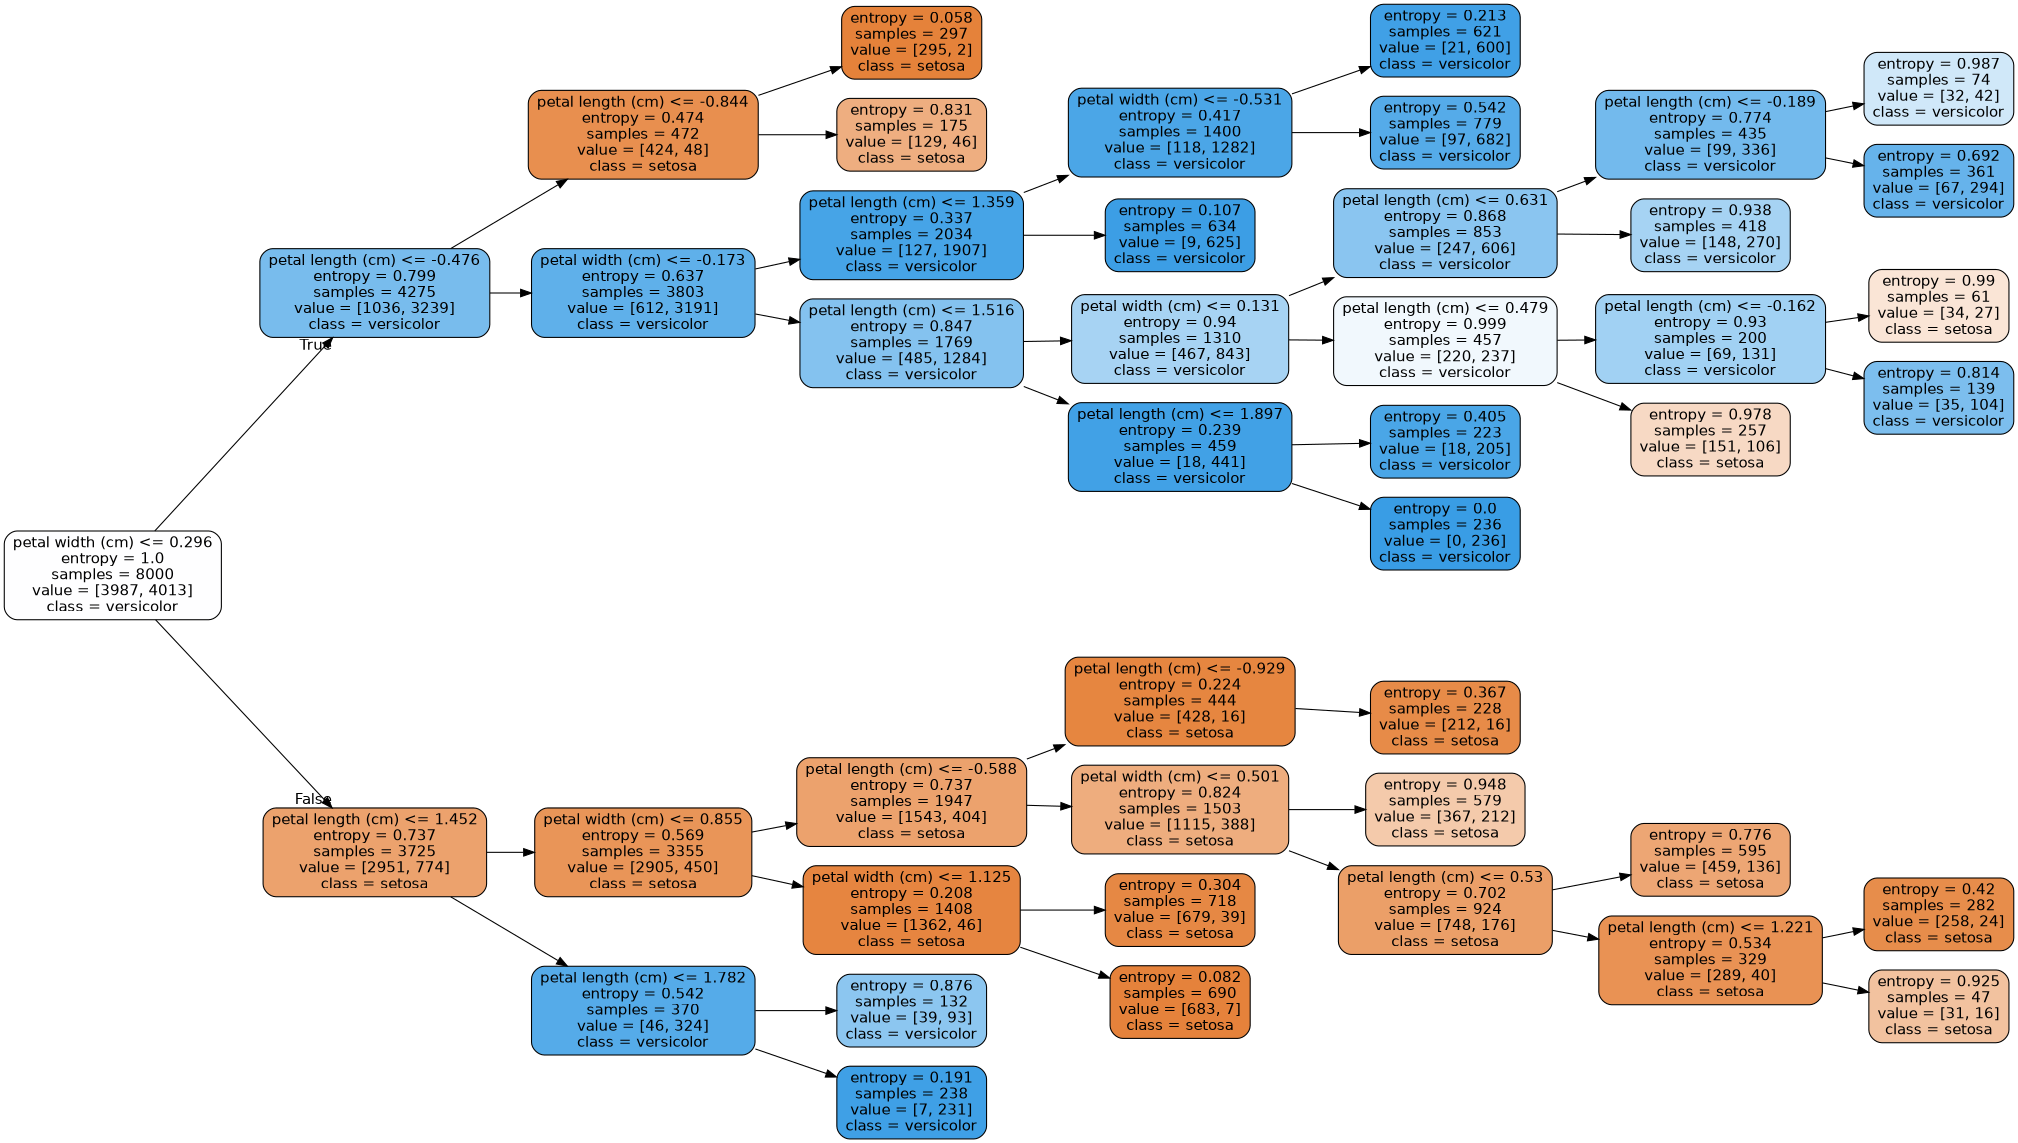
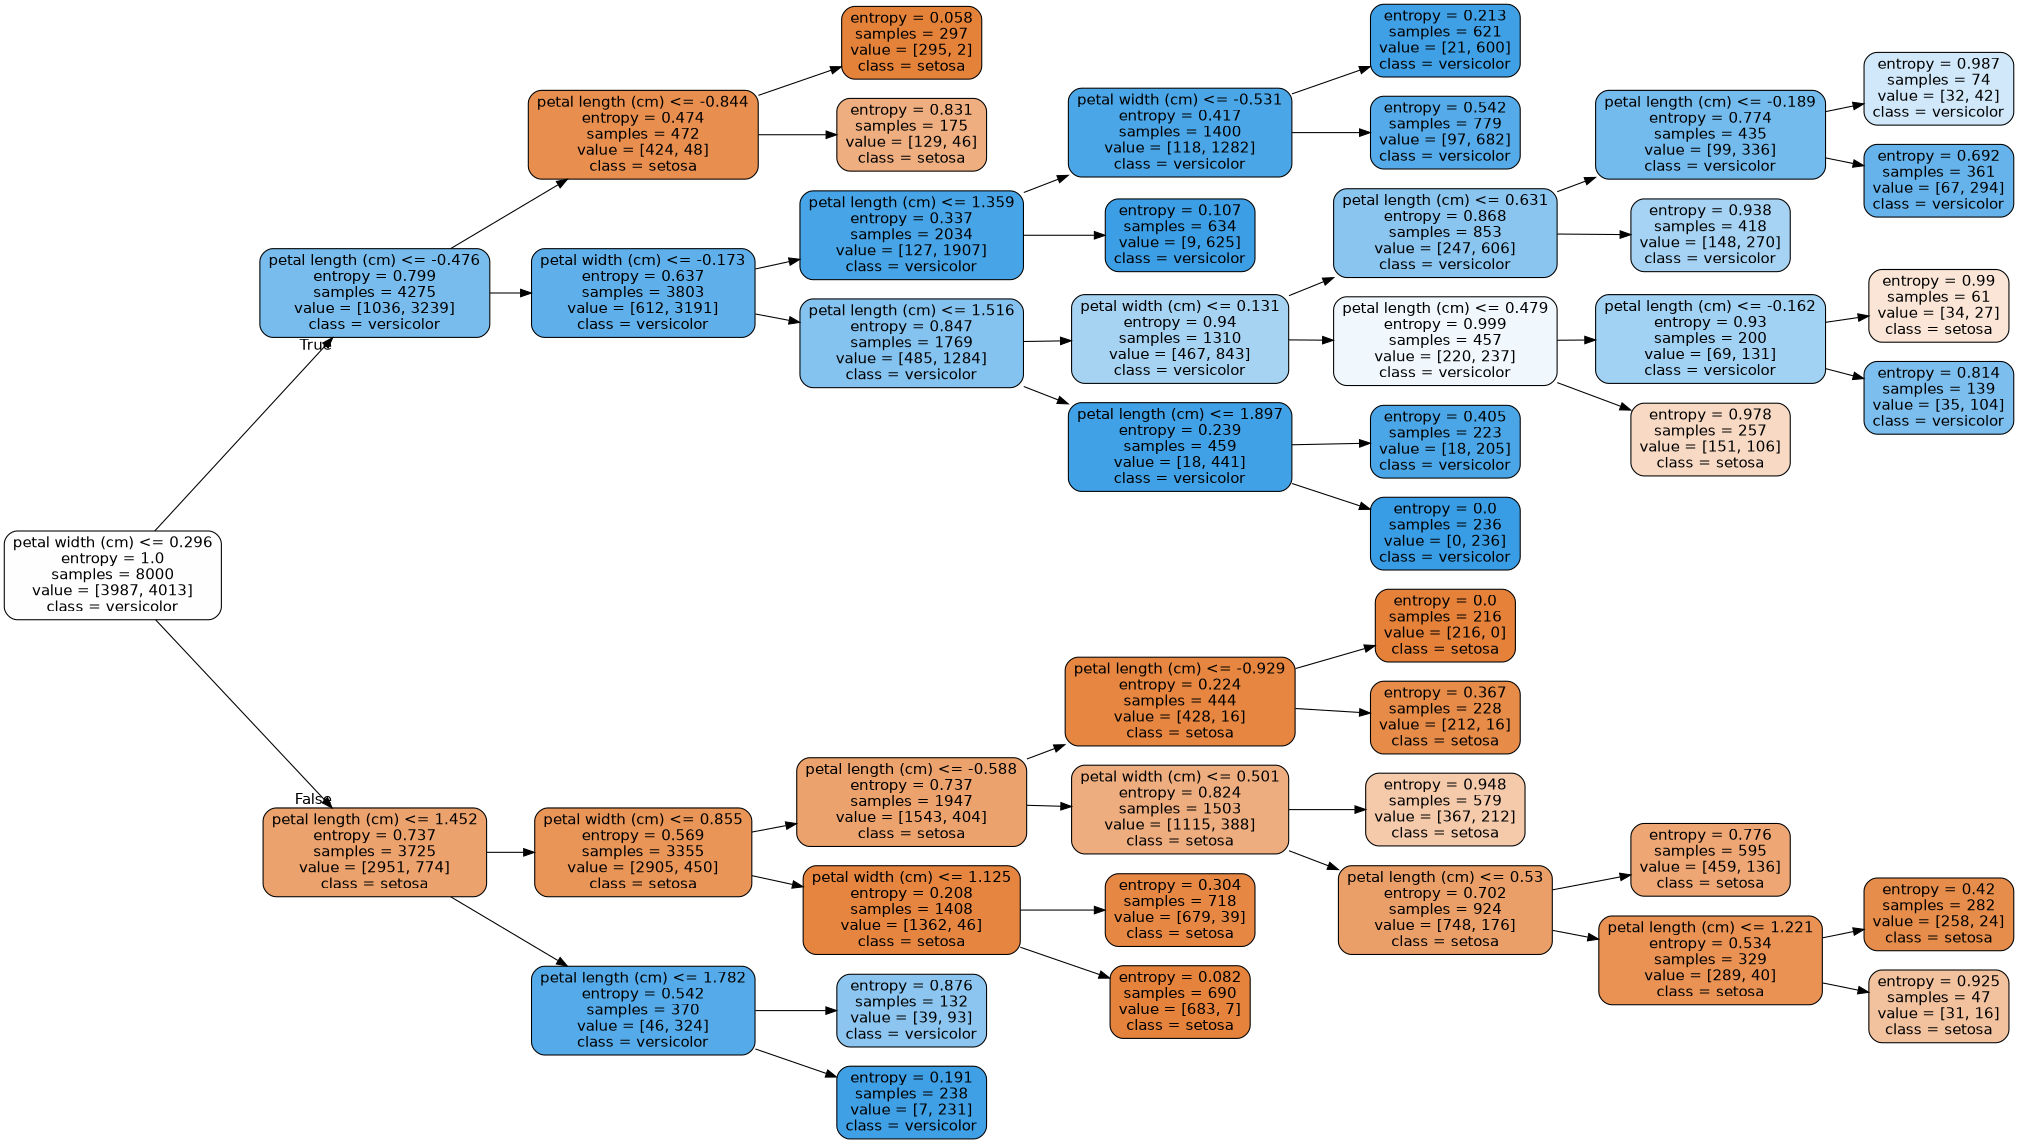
node "entropy = 0.0 samples = 216 value = [216, 0] class = setosa": added
